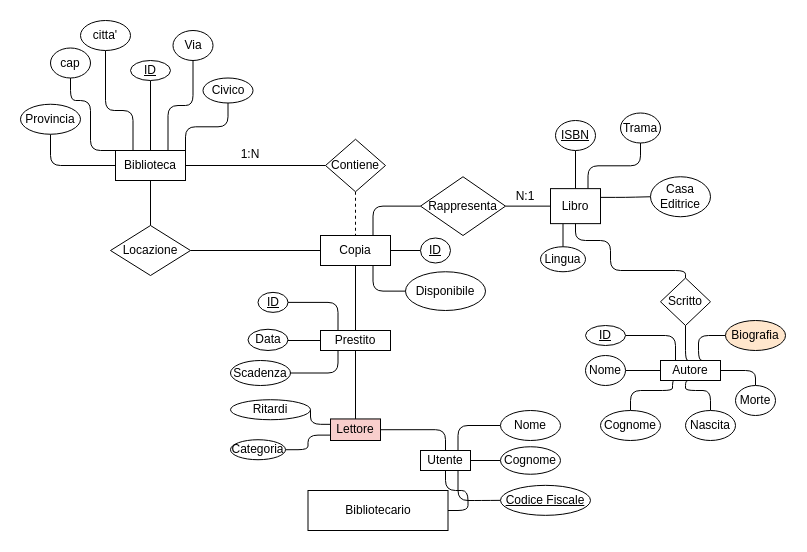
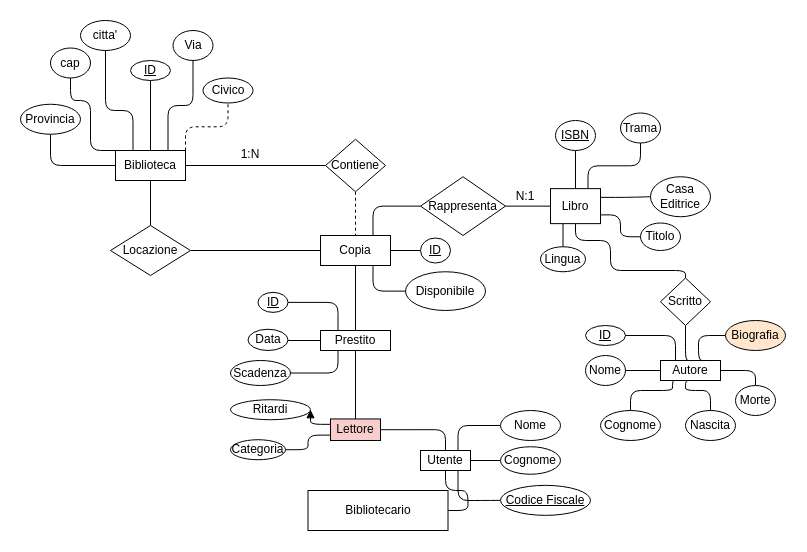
edge "Civico" -- "Biblioteca": style solid -> dashed
edge "Libro" -- "Titolo": added
node "Titolo": added
edge "Ritardi" -- "Lettore": arrowhead none -> block
